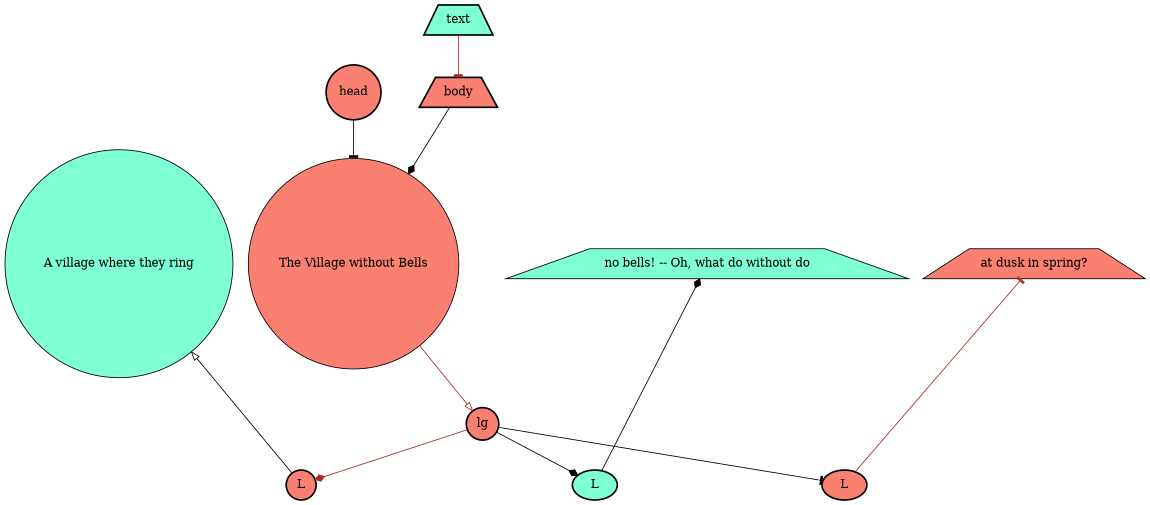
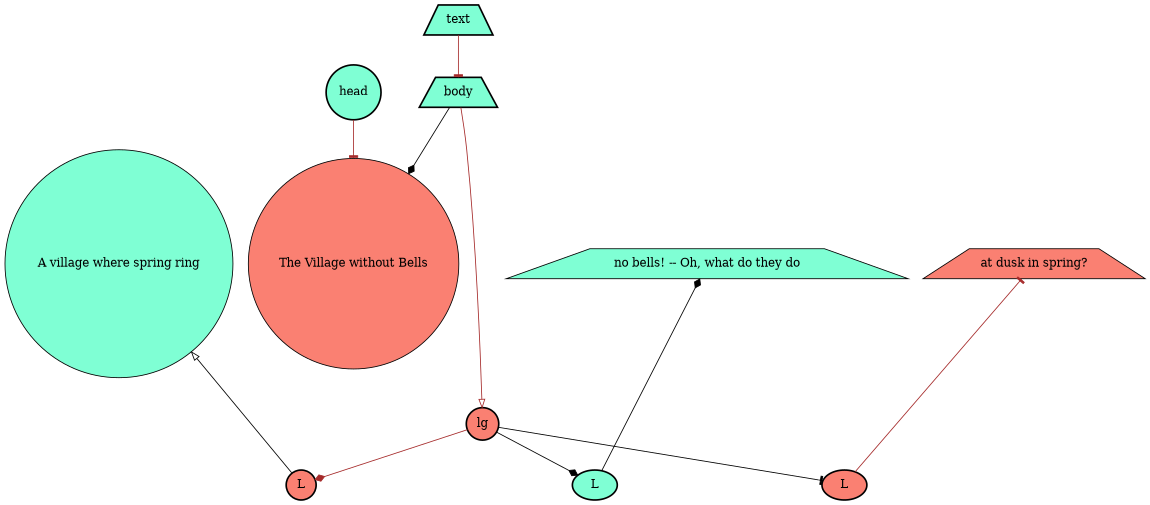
node "head": fillcolor salmon -> aquamarine
node "body": fillcolor salmon -> aquamarine
edge "head" -> "The Village without Bells": color black -> brown
node "A village where they ring": label "A village where they ring" -> "A village where spring ring"
node "no bells! -- Oh, what do without do": label "no bells! -- Oh, what do without do" -> "no bells! -- Oh, what do they do"
edge "The Village without Bells" -> "lg": now "body" -> "lg"
